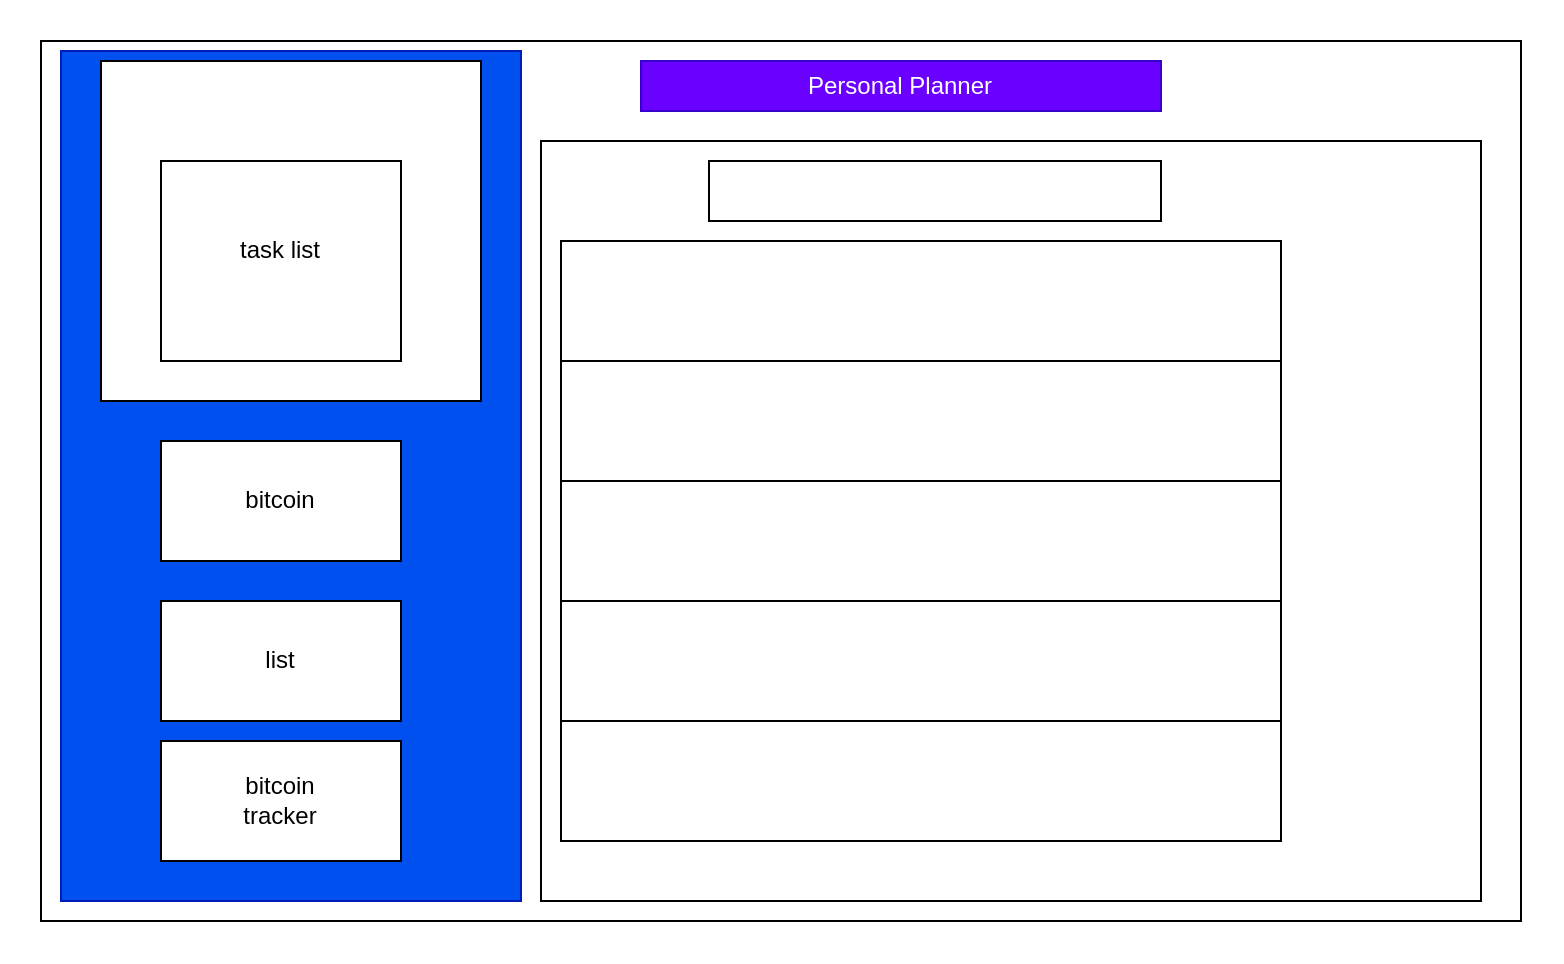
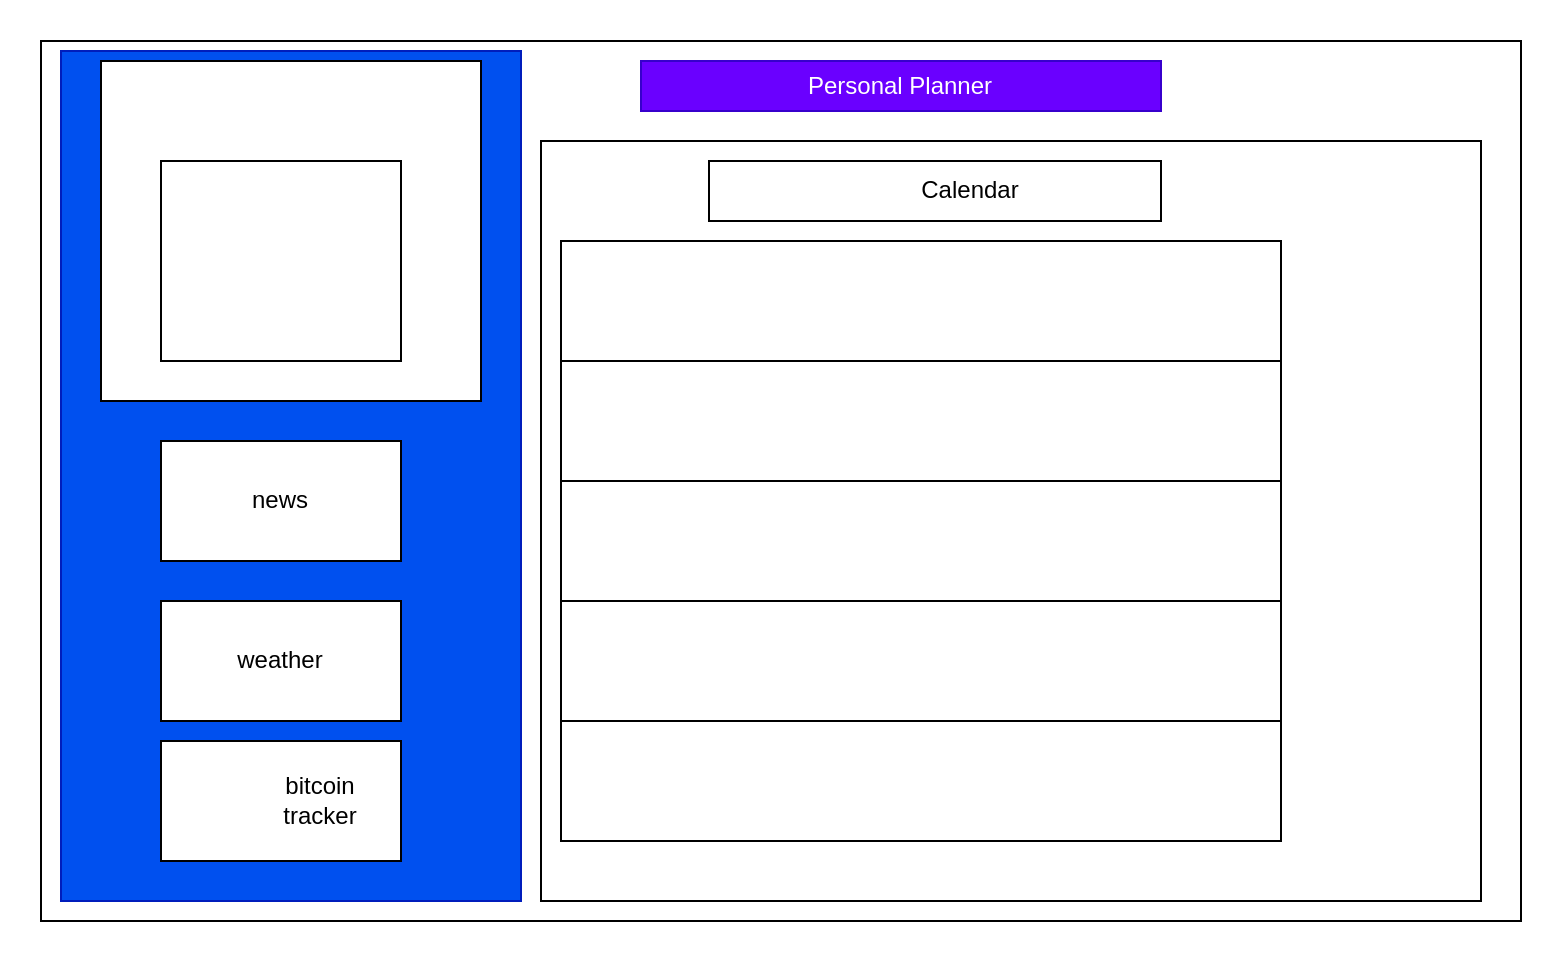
node "Calendar": added
node "task list": removed
node "bitcoin": label "bitcoin" -> "news"
node "list": label "list" -> "weather"
node "bitcoin tracker": moved (281, 801) -> (321, 801)
